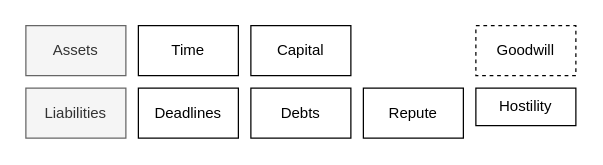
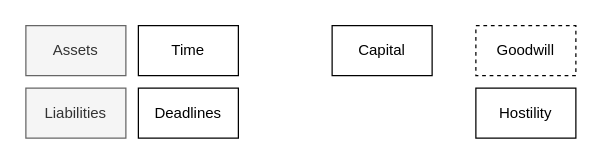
node "Capital": moved (301, 51) -> (382, 51)
node "Hostility": size 100x38 -> 100x50
node "Debts": removed
node "Repute": removed
